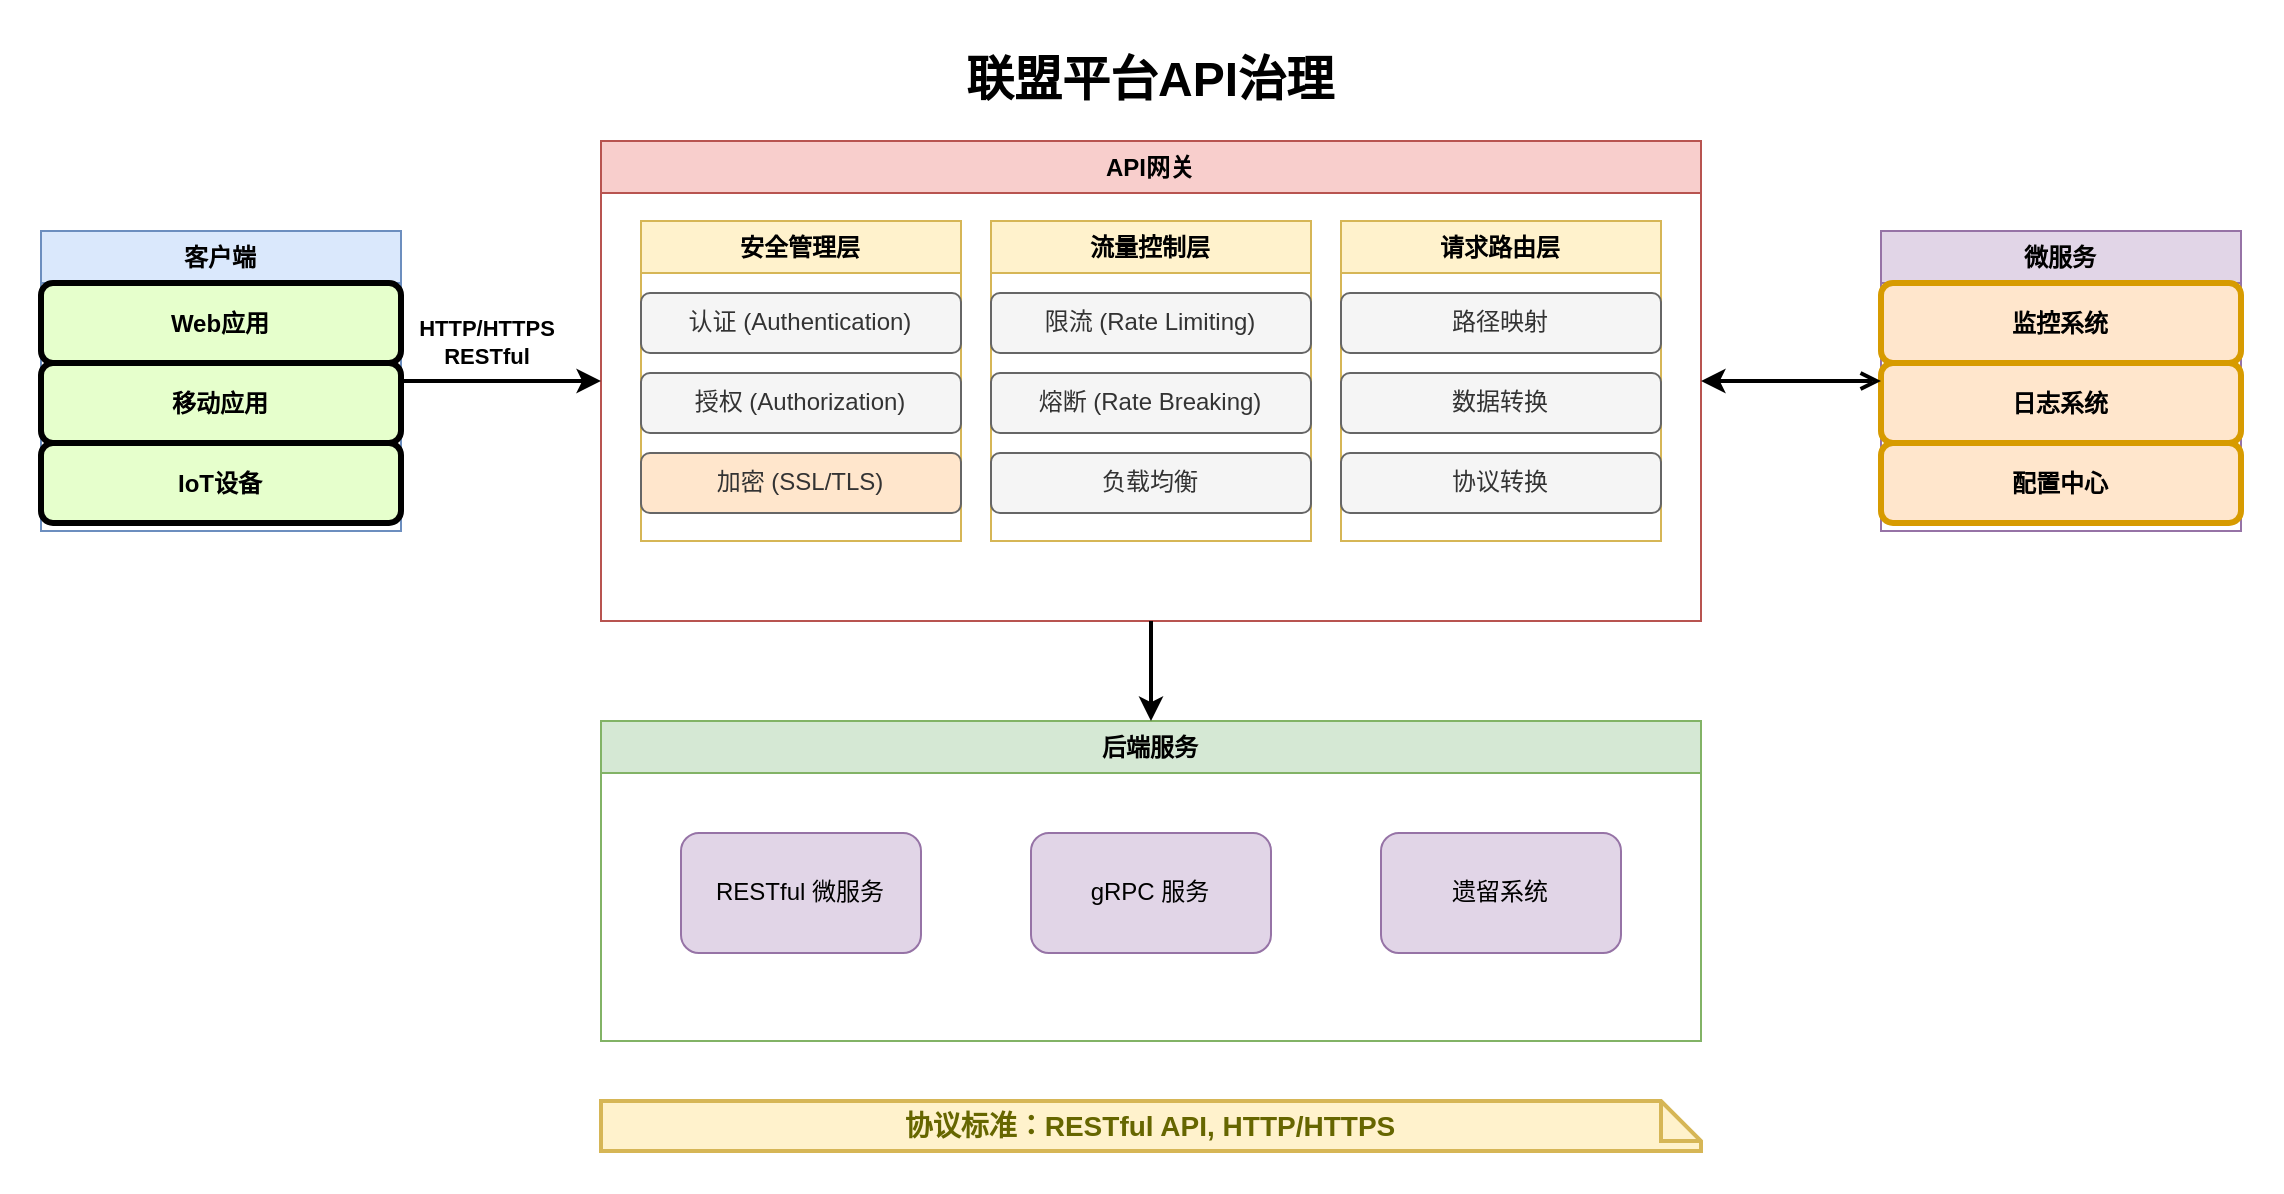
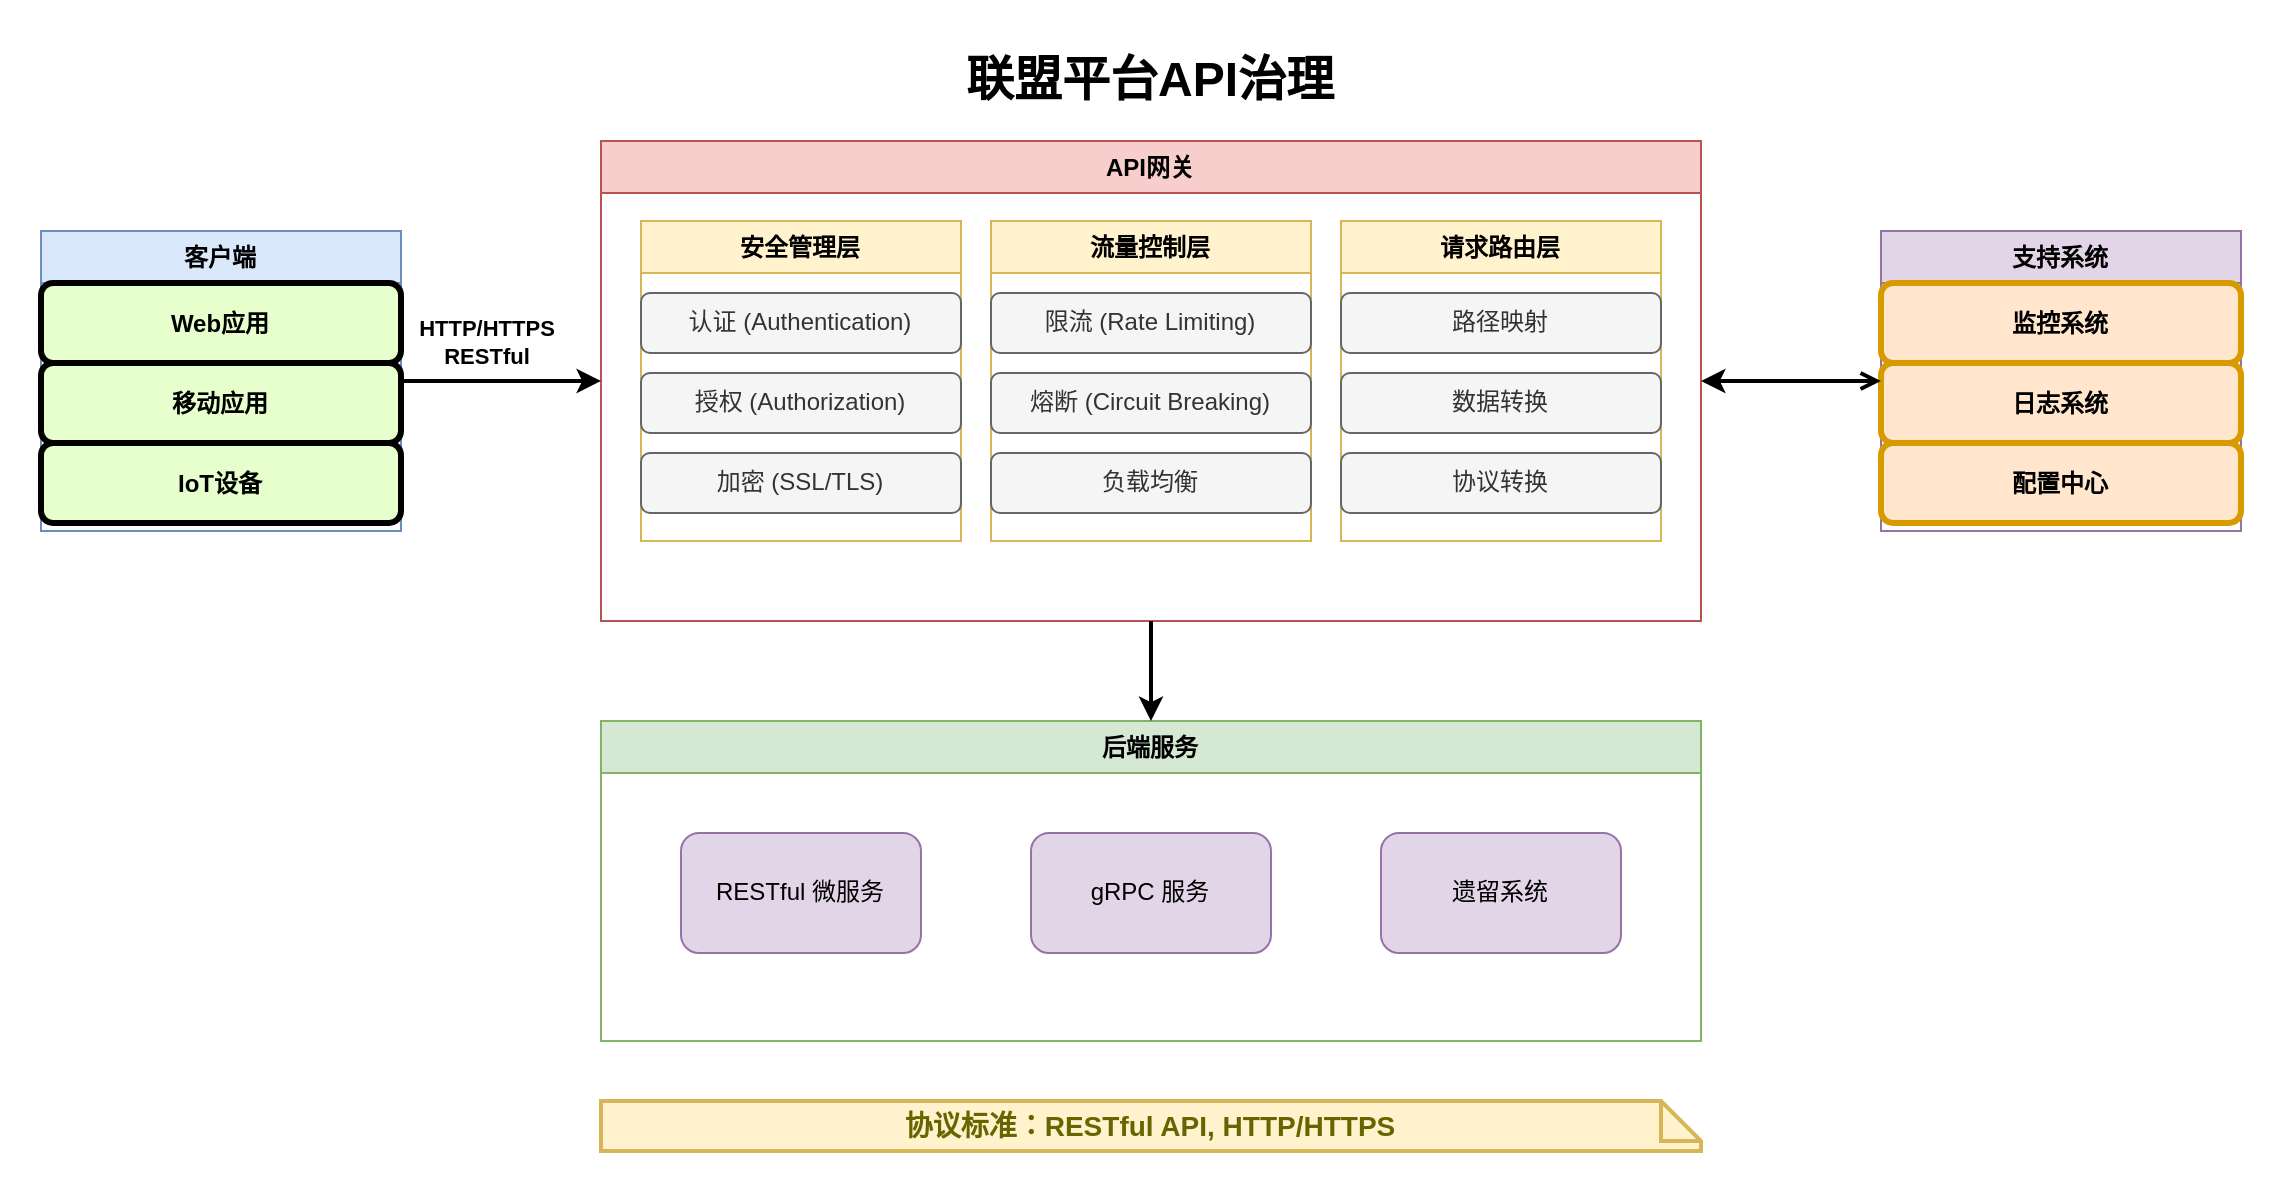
node "微服务": label "微服务" -> "支持系统"
node "熔断 (Rate Breaking)": label "熔断 (Rate Breaking)" -> "熔断 (Circuit Breaking)"
node "加密 (SSL/TLS)": fillcolor #ffe6cc -> #f5f5f5
